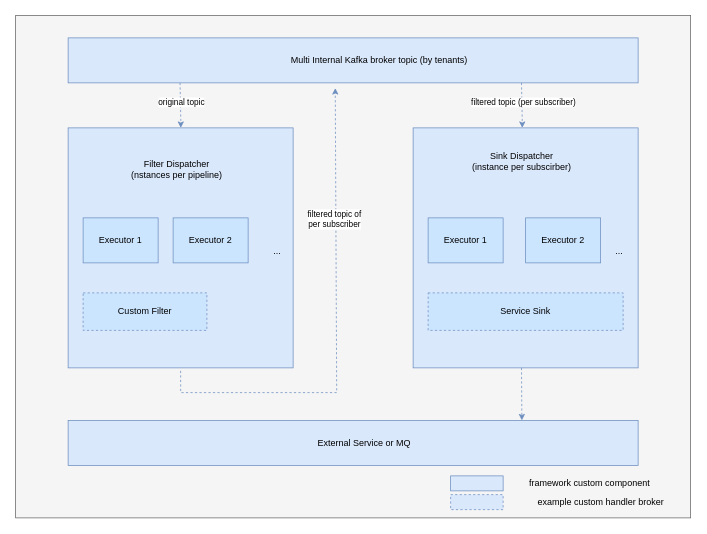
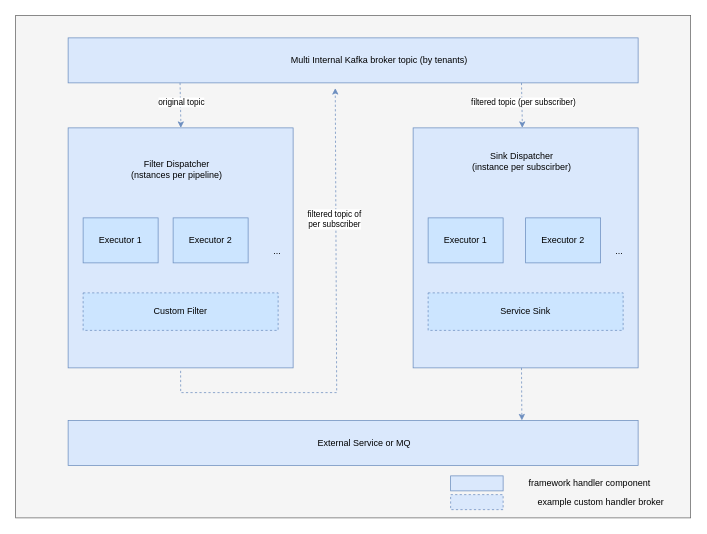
node "Custom Filter": size 124x38 -> 195x38
node "framework custom component": label "framework custom component" -> "framework handler component"
